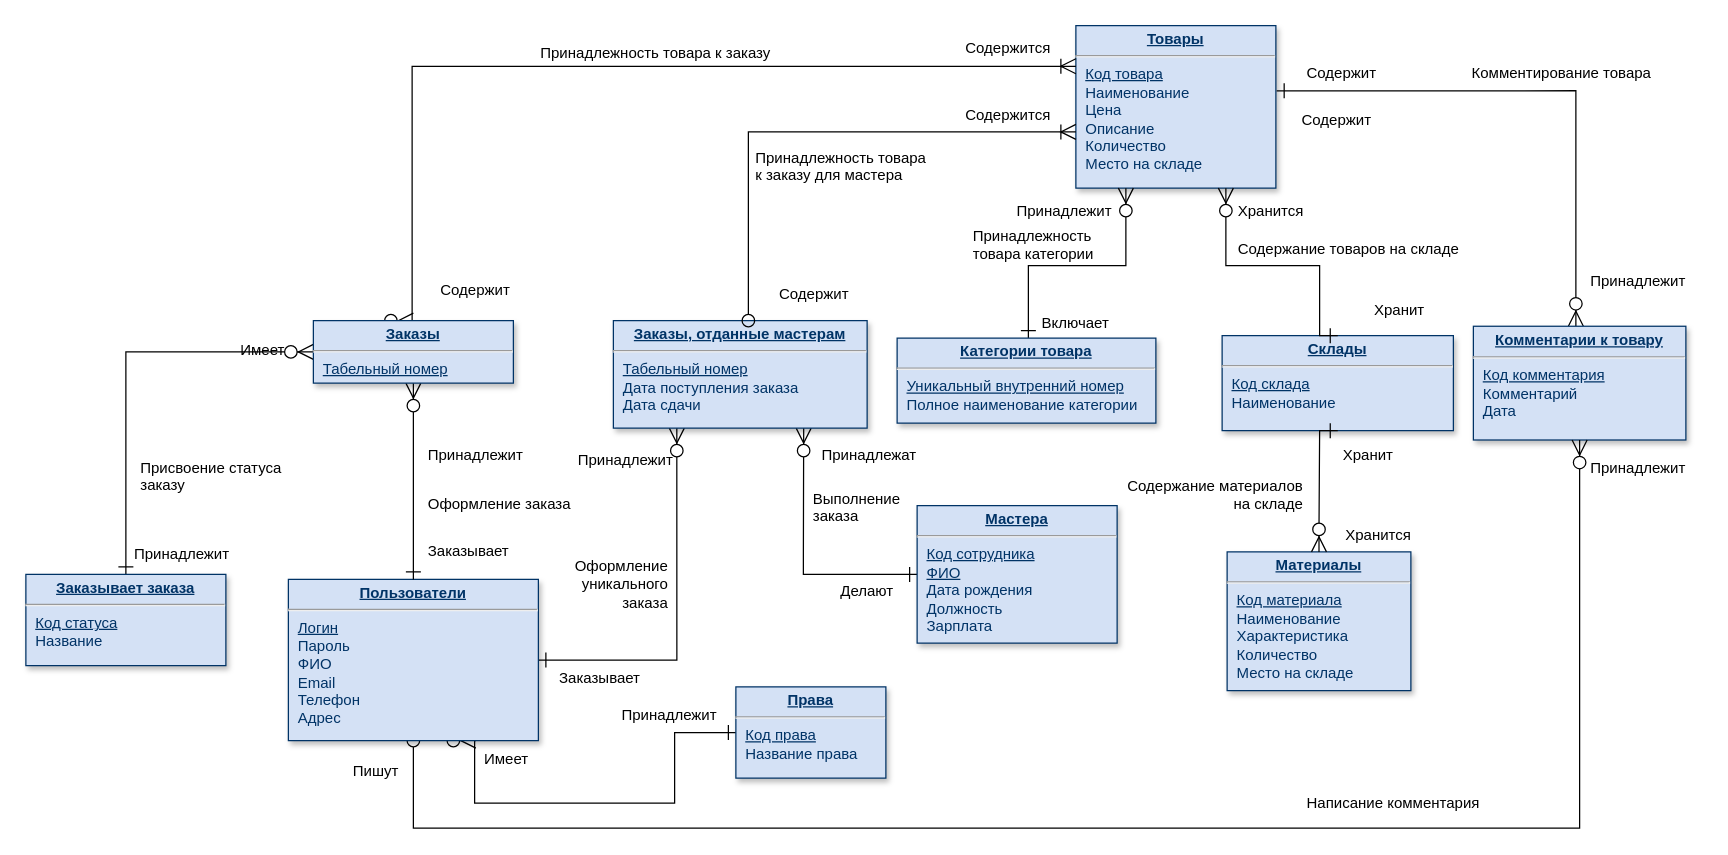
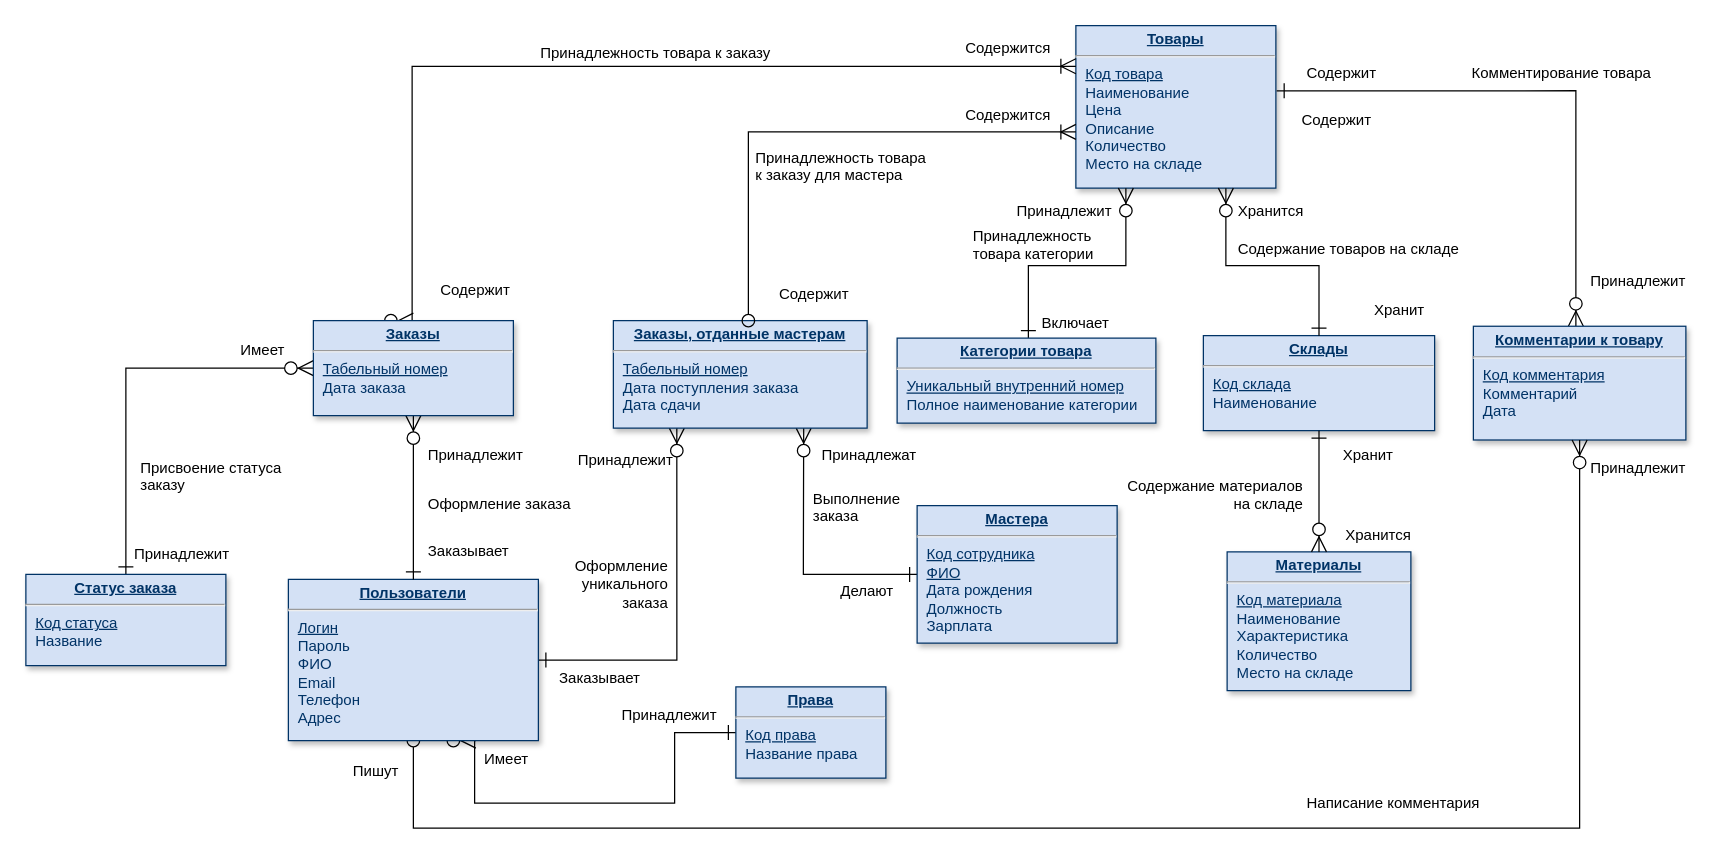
node "Заказы Табельный номер Дата заказа": size 200x63 -> 200x95
node "Склады Код склада Наименование": moved (1338, 383) -> (1319, 383)
node "Заказывает заказа Код статуса Название": label "Заказывает заказа Код статуса Название" -> "Статус заказа Код статуса Название"
